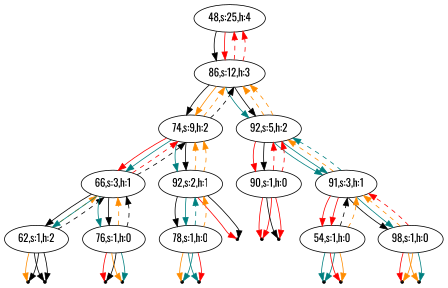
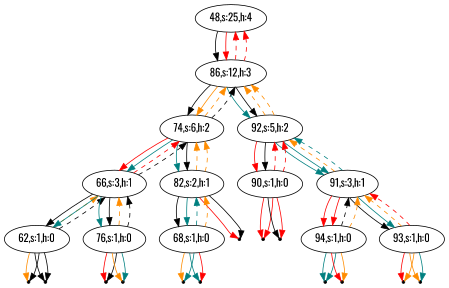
node "74,s:9,h:2": label "74,s:9,h:2" -> "74,s:6,h:2"
node "92,s:2,h:1": label "92,s:2,h:1" -> "82,s:2,h:1"
node "62,s:1,h:2": label "62,s:1,h:2" -> "62,s:1,h:0"
node "78,s:1,h:0": label "78,s:1,h:0" -> "68,s:1,h:0"
node "54,s:1,h:0": label "54,s:1,h:0" -> "94,s:1,h:0"
node "98,s:1,h:0": label "98,s:1,h:0" -> "93,s:1,h:0"
